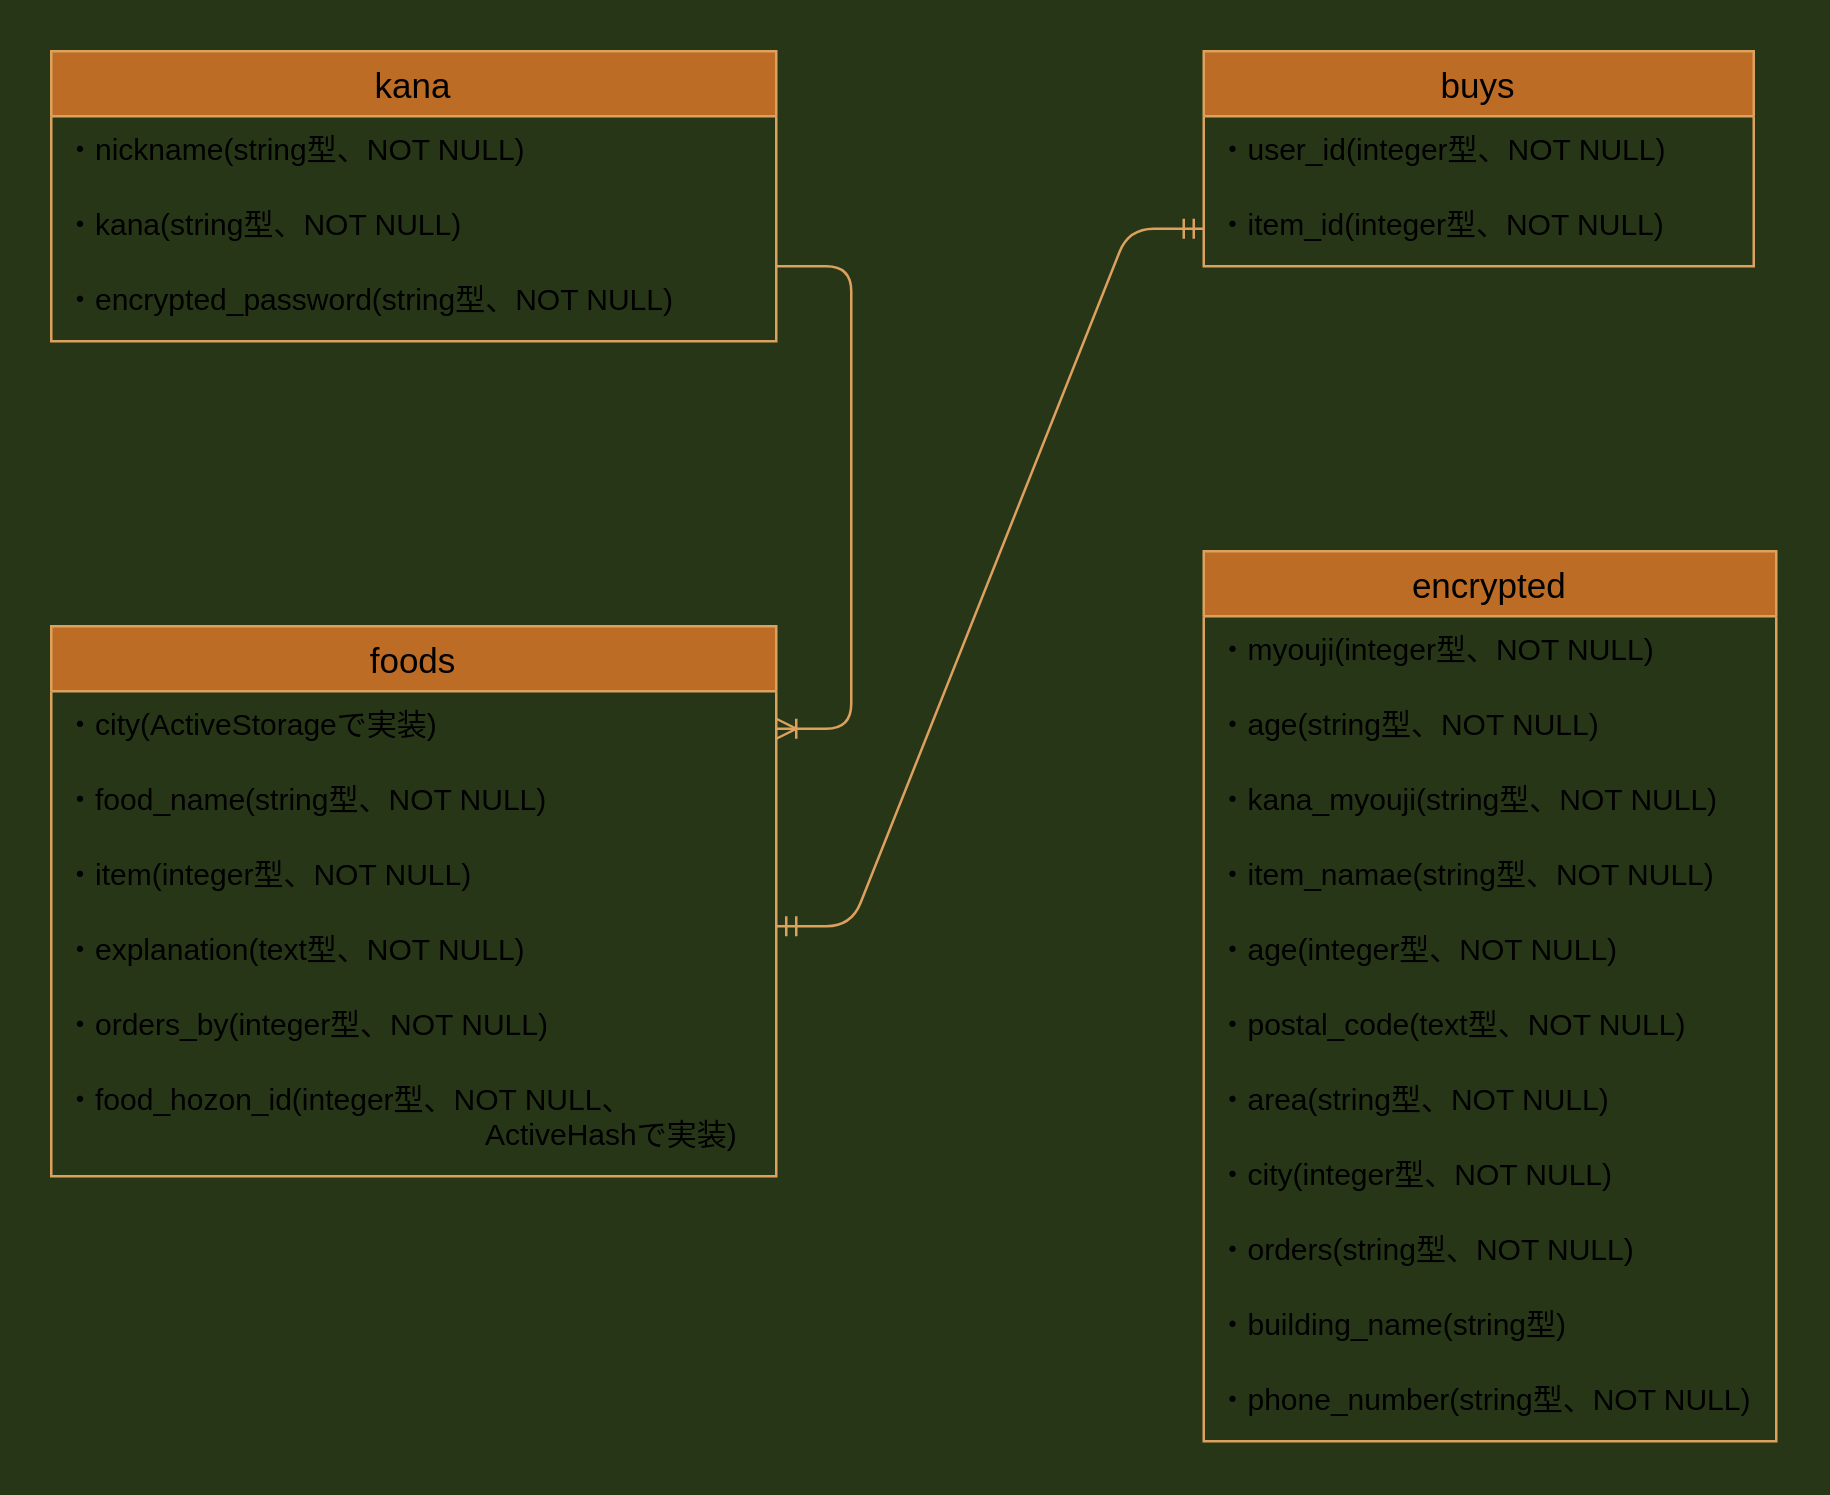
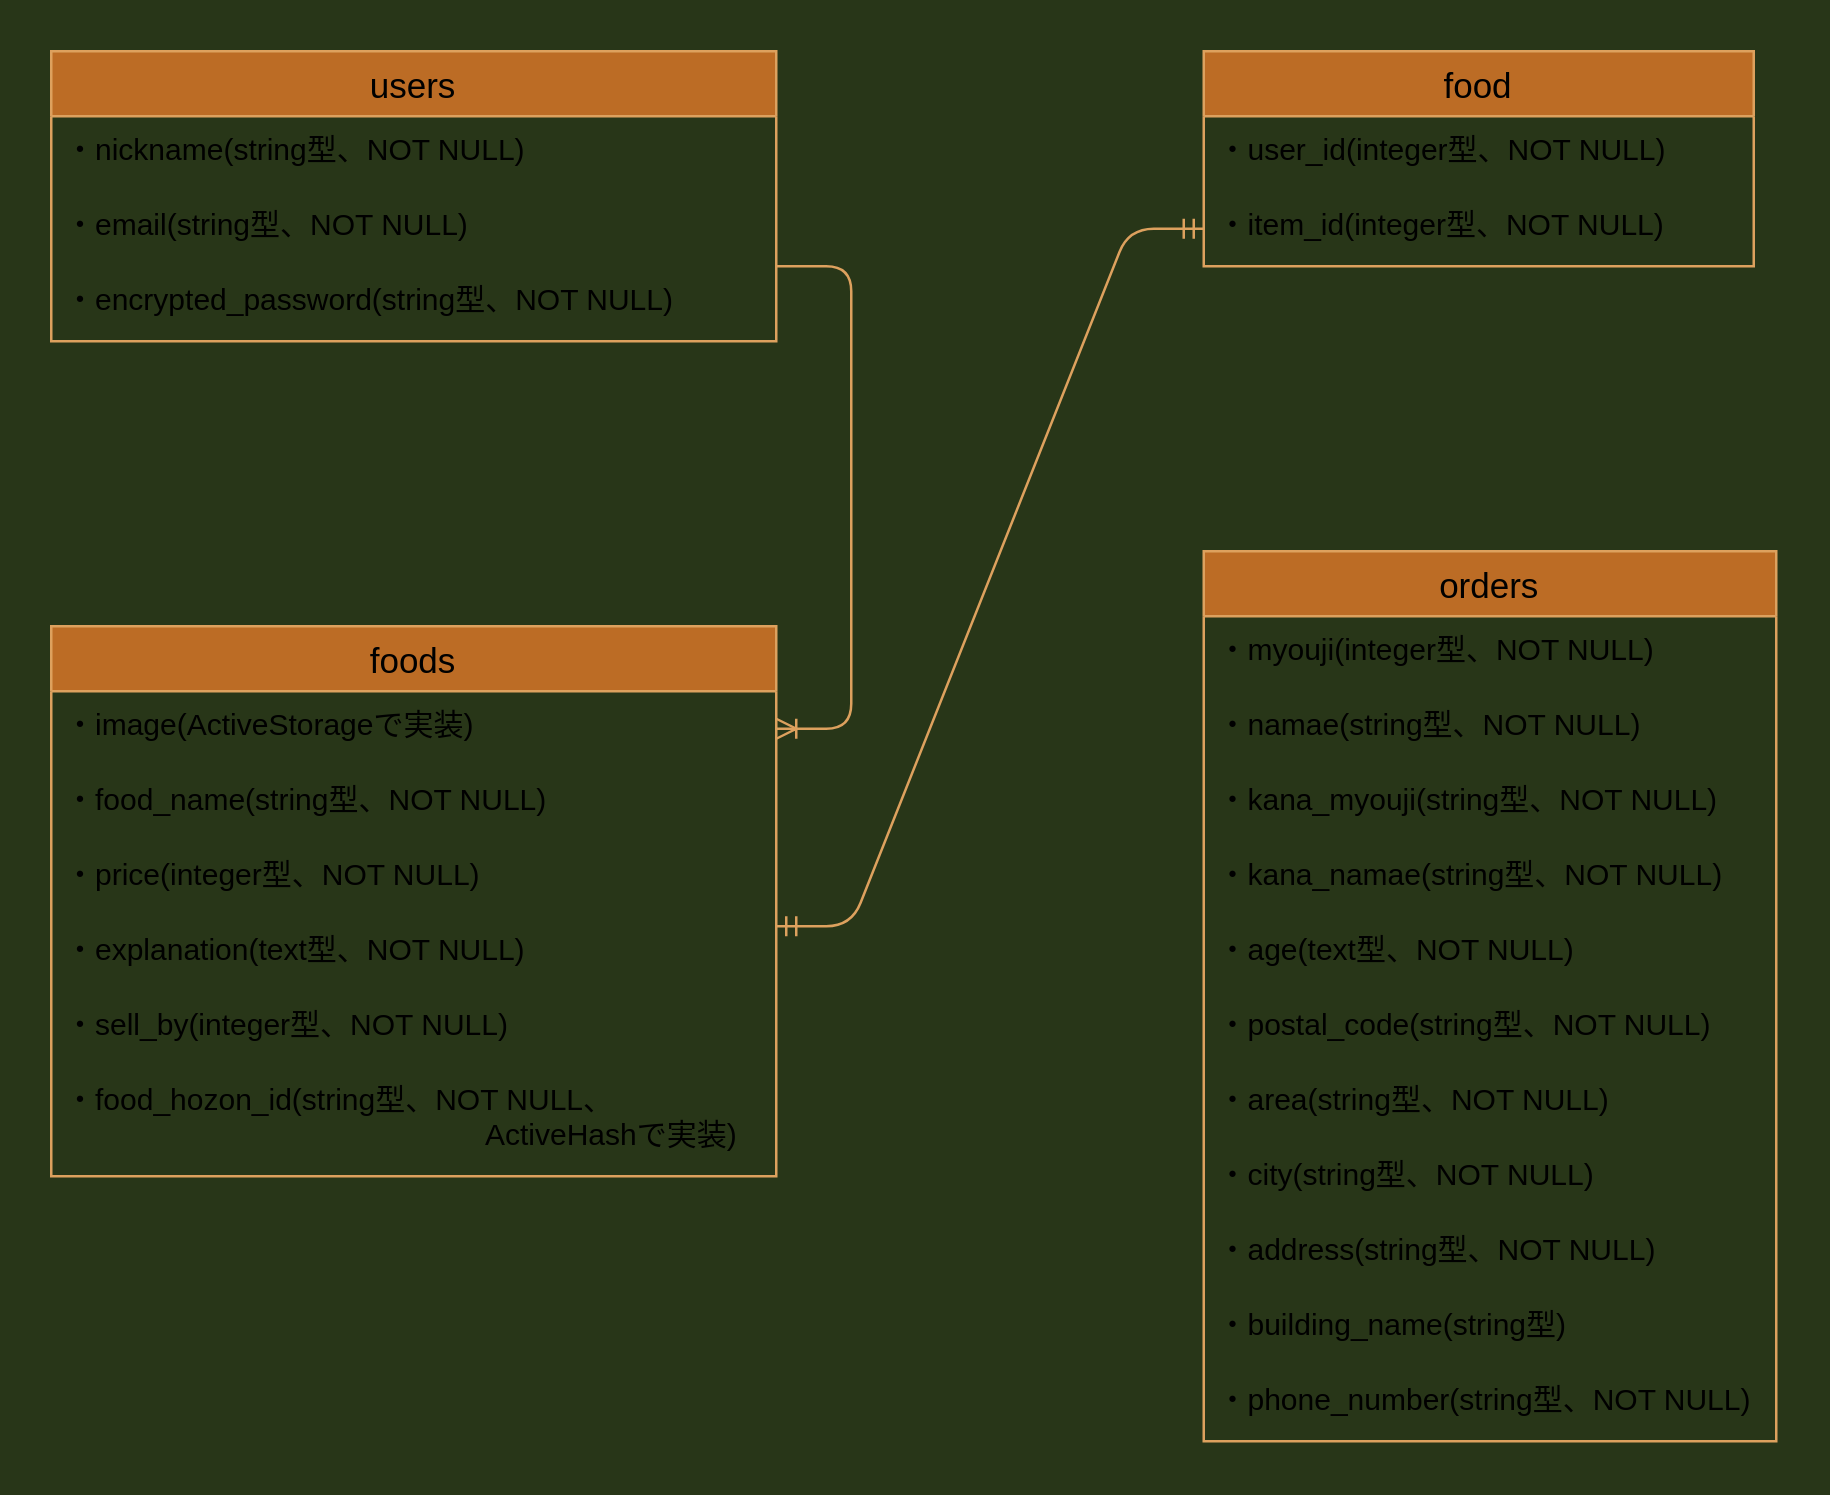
node "kana": label "kana" -> "users"
node "buys": label "buys" -> "food"
node "・kana(string型、NOT NULL)": label "・kana(string型、NOT NULL)" -> "・email(string型、NOT NULL)"
node "encrypted": label "encrypted" -> "orders"
node "・city(ActiveStorageで実装)": label "・city(ActiveStorageで実装)" -> "・image(ActiveStorageで実装)"
node "・age(string型、NOT NULL)": label "・age(string型、NOT NULL)" -> "・namae(string型、NOT NULL)"
node "・item(integer型、NOT NULL)": label "・item(integer型、NOT NULL)" -> "・price(integer型、NOT NULL)"
node "・item_namae(string型、NOT NULL)": label "・item_namae(string型、NOT NULL)" -> "・kana_namae(string型、NOT NULL)"
node "・age(integer型、NOT NULL)": label "・age(integer型、NOT NULL)" -> "・age(text型、NOT NULL)"
node "・orders_by(integer型、NOT NULL)": label "・orders_by(integer型、NOT NULL)" -> "・sell_by(integer型、NOT NULL)"
node "・postal_code(text型、NOT NULL)": label "・postal_code(text型、NOT NULL)" -> "・postal_code(string型、NOT NULL)"
node "・food_hozon_id(integer型、NOT NULL、 ActiveHashで実装)": label "・food_hozon_id(integer型、NOT NULL、 ActiveHashで実装)" -> "・food_hozon_id(string型、NOT NULL、 ActiveHashで実装)"
node "・city(integer型、NOT NULL)": label "・city(integer型、NOT NULL)" -> "・city(string型、NOT NULL)"
node "・orders(string型、NOT NULL)": label "・orders(string型、NOT NULL)" -> "・address(string型、NOT NULL)"
